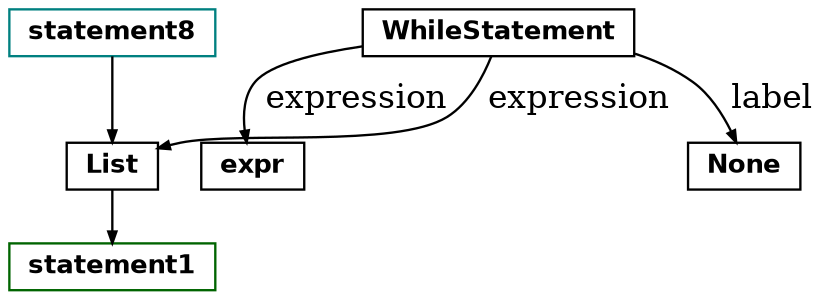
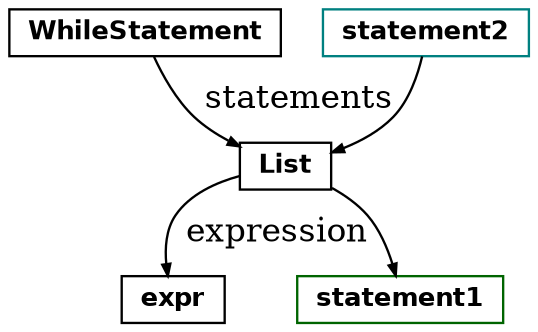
node "statement8": label "statement8" -> "statement2"
edge "WhileStatement" -> "expr": now "List" -> "expr"
edge "WhileStatement" -> "List": label " expression" -> " statements"
node "None": removed
